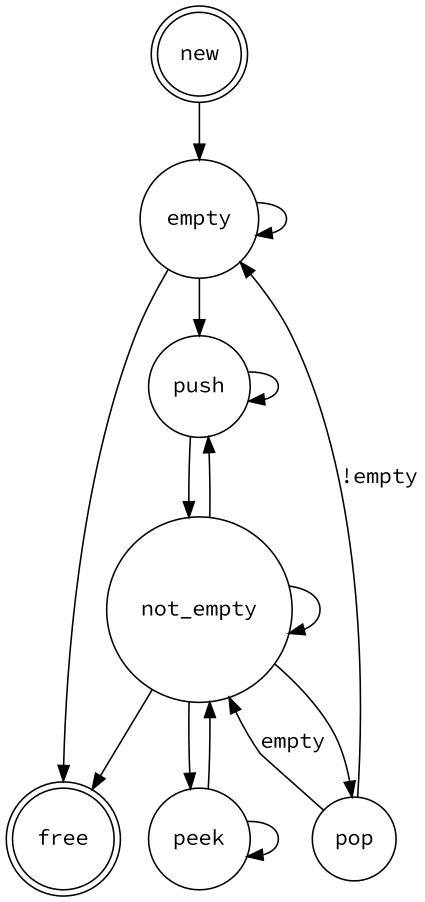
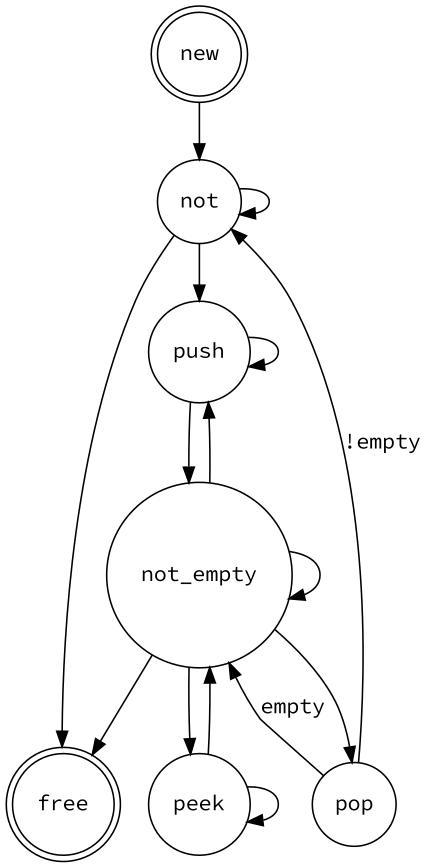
node "empty": label "empty" -> "not"
